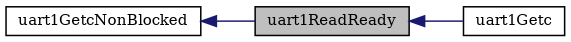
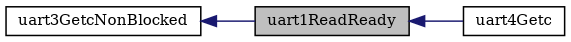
node "uart1GetcNonBlocked": label "uart1GetcNonBlocked" -> "uart3GetcNonBlocked"
node "uart1Getc": label "uart1Getc" -> "uart4Getc"
